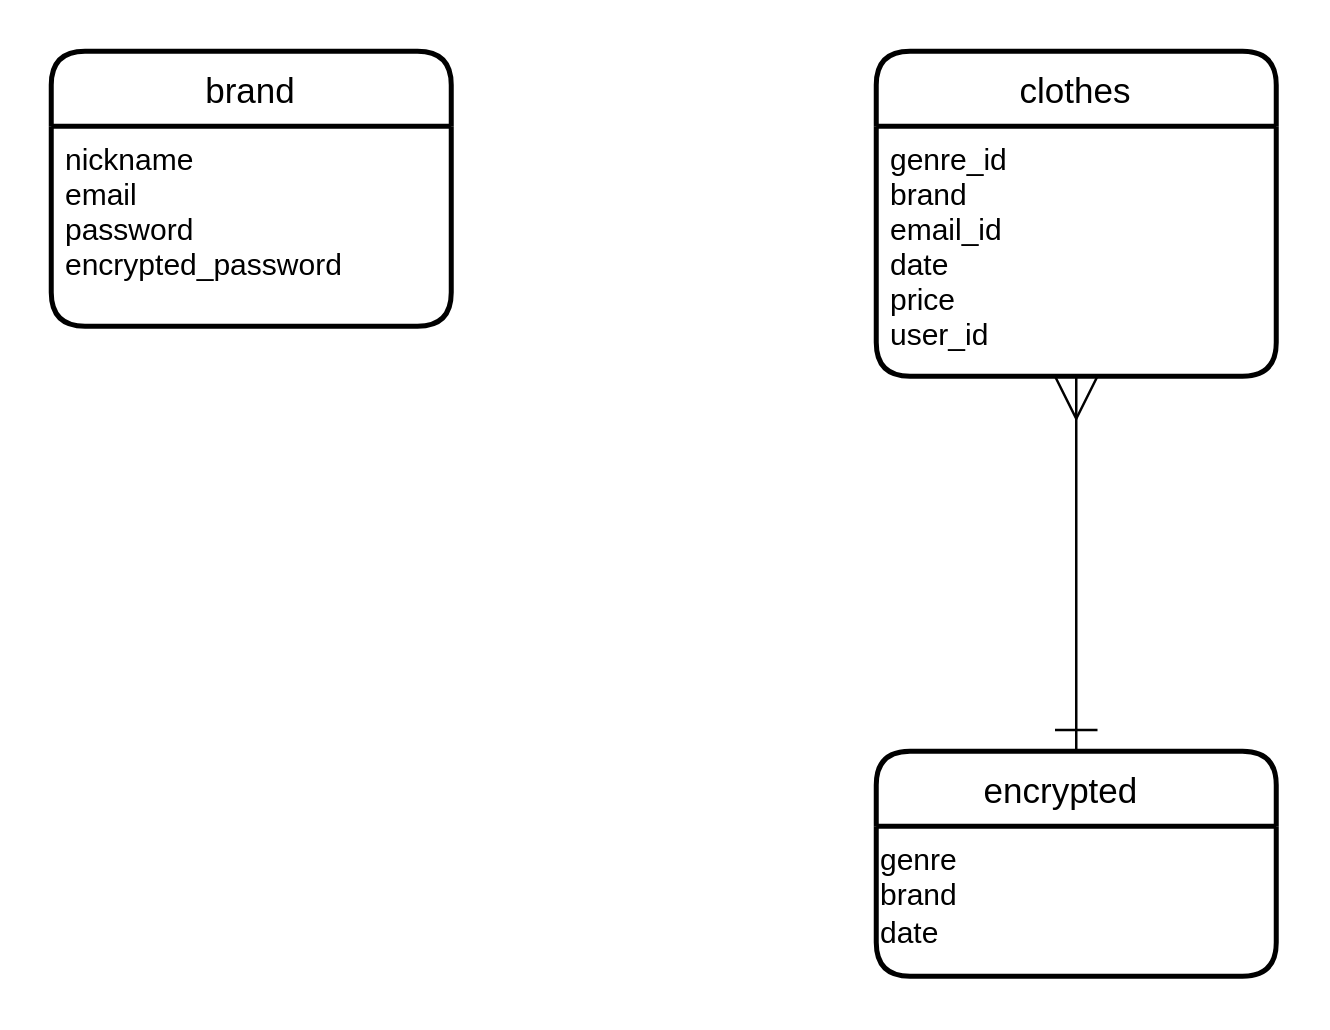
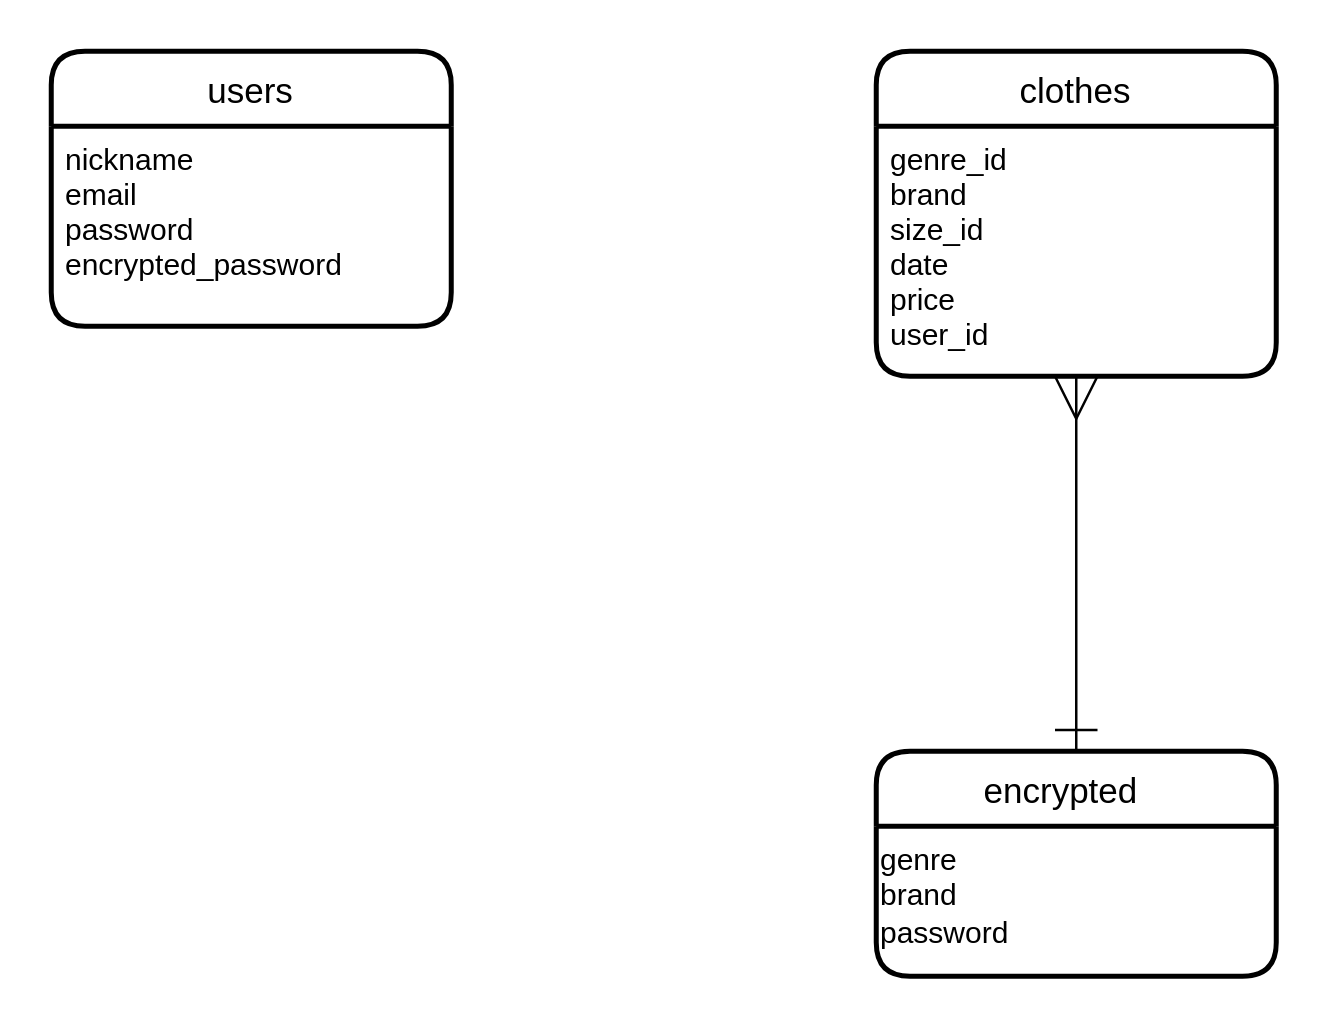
node "brand": label "brand" -> "users"
node "genre_id brand email_id date price user_id": label "genre_id brand email_id date price user_id" -> "genre_id brand size_id date price user_id"
node "genre brand date": label "genre brand date" -> "genre brand password"
